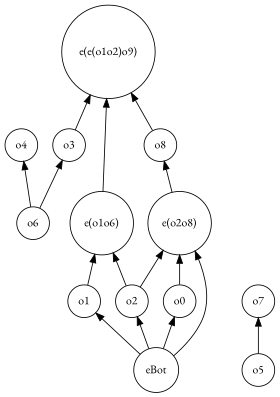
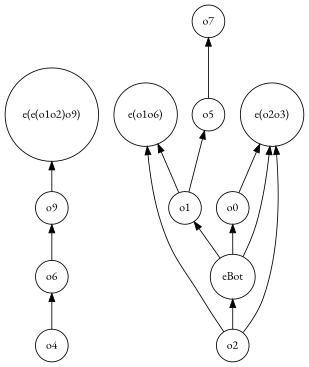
node "o3": label "o3" -> "o9"
node "o8": removed
edge "e(o1o6)" -> "e(e(o1o2)o9)": removed
edge "o1" -> "o5": added
edge "o6" -> "o4": reversed
node "e(o2o8)": label "e(o2o8)" -> "e(o2o3)"
edge "eBot" -> "o2": reversed
